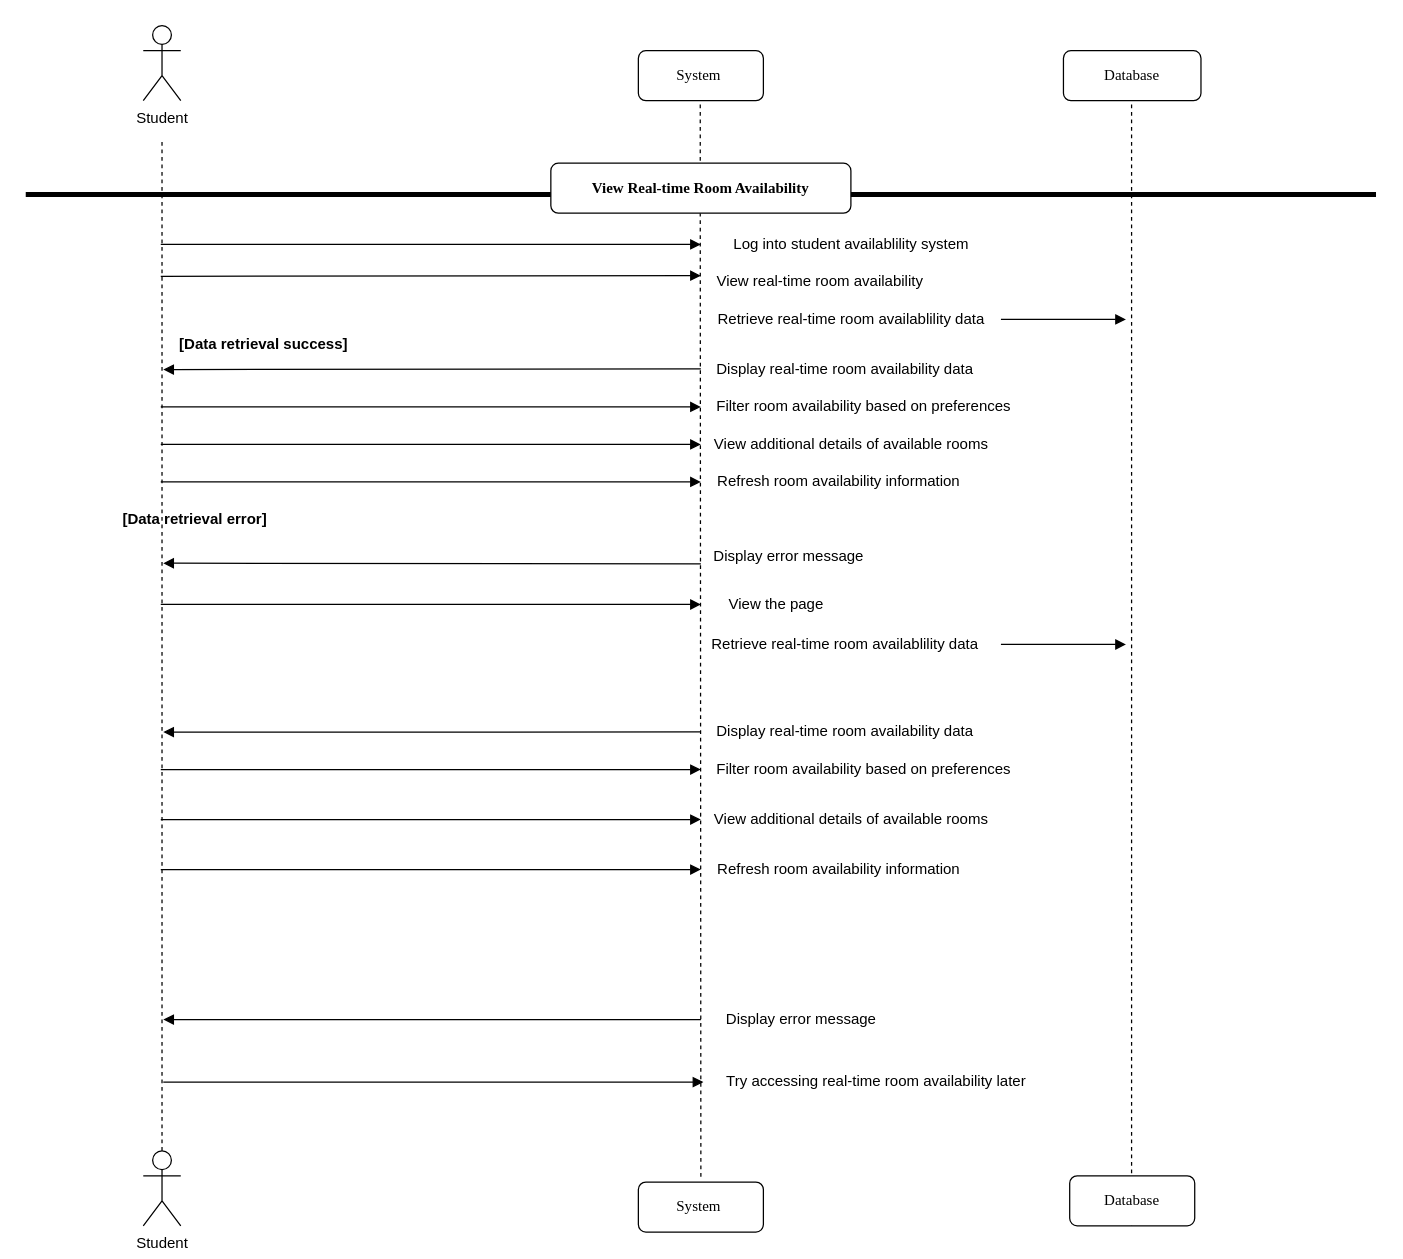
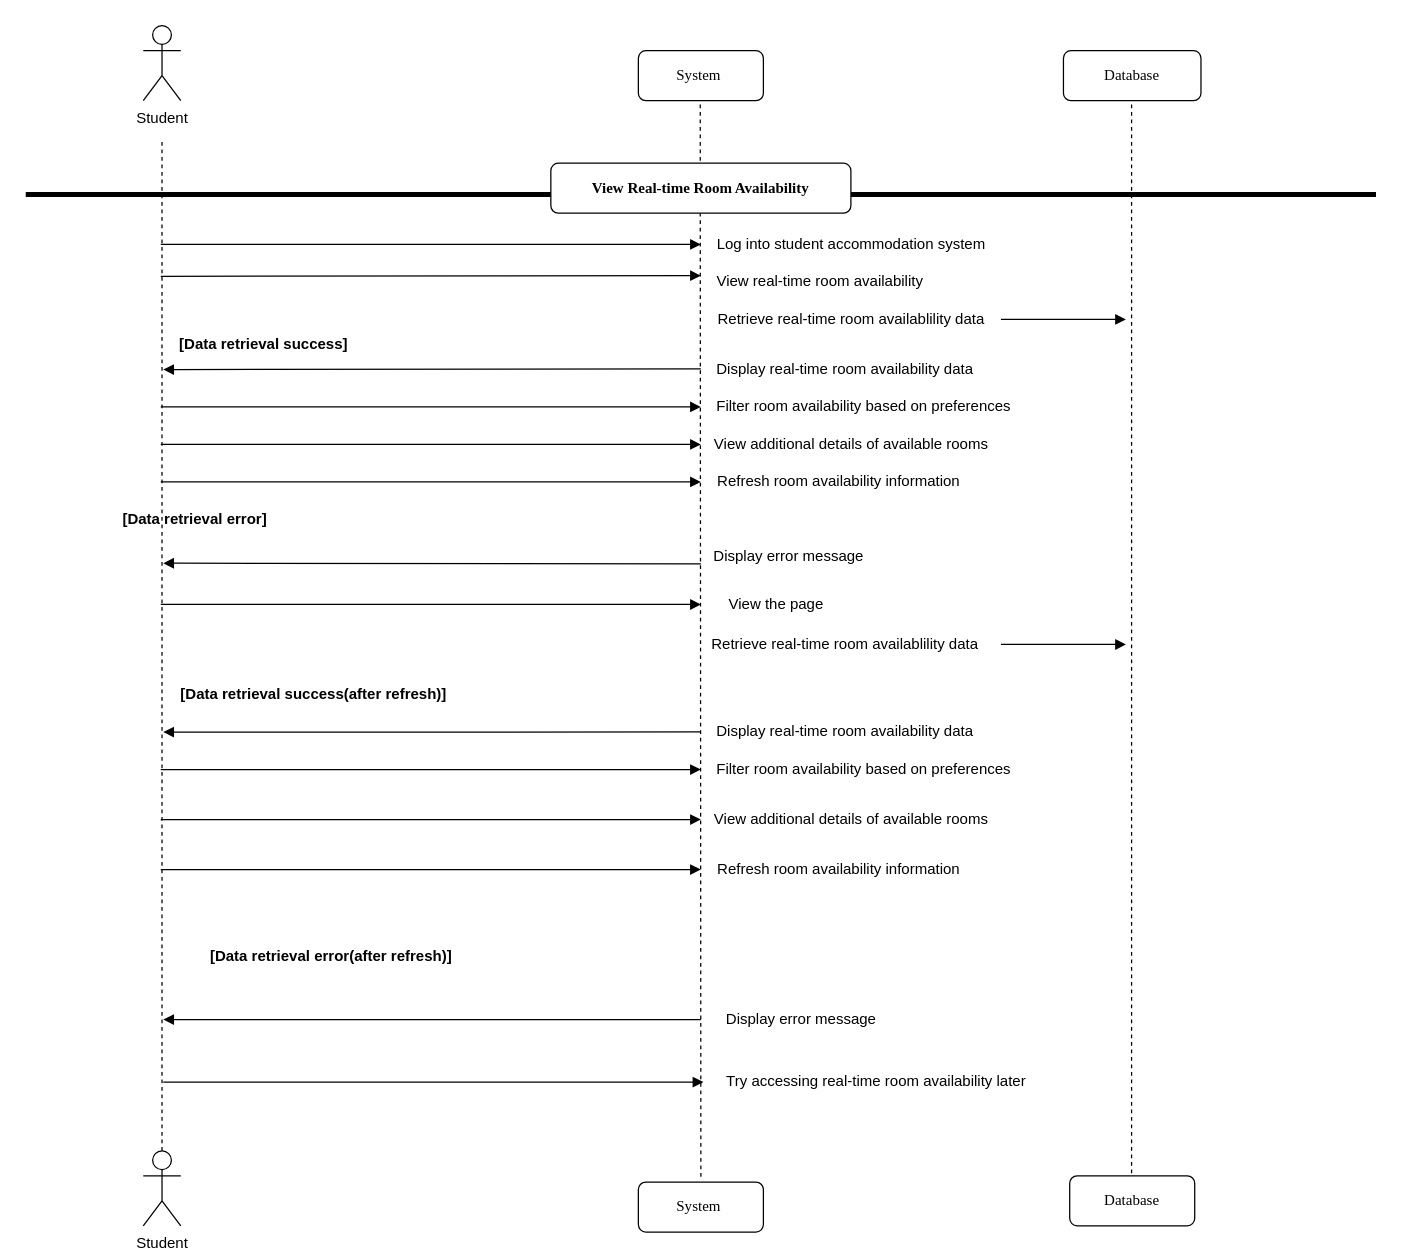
node "Log into student availablility system": label "Log into student availablility system" -> "Log into student accommodation system"
node "[Data retrieval success(after refresh)]": added
node "[Data retrieval error(after refresh)]": added
